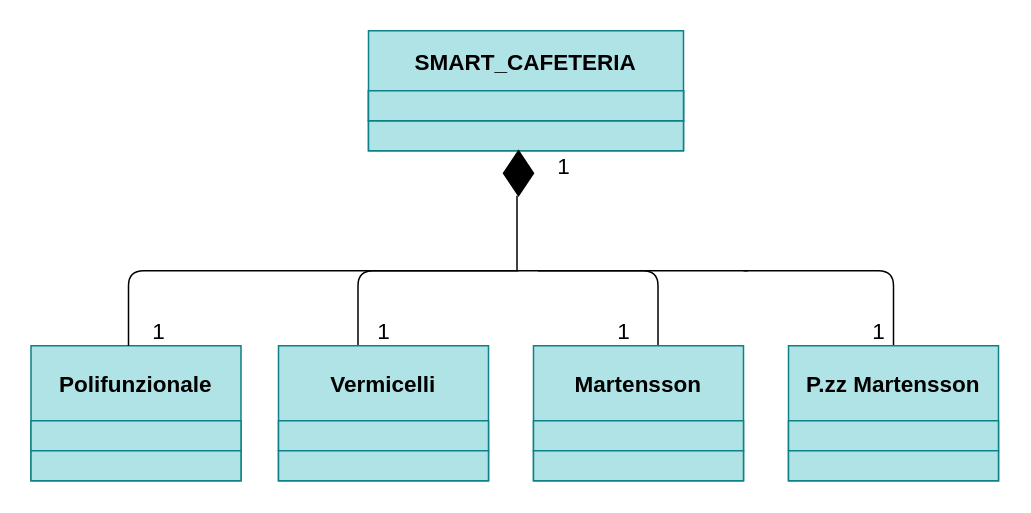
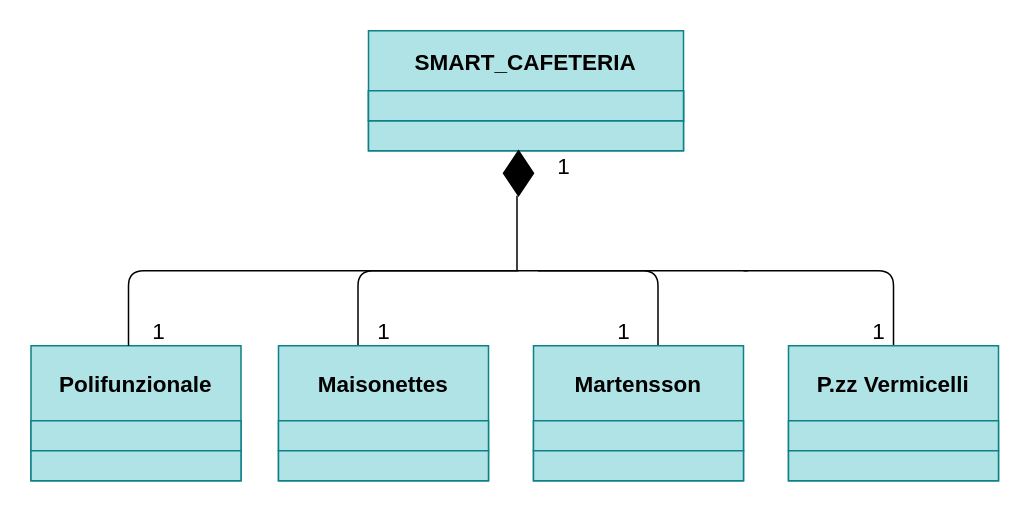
node "Vermicelli": label "Vermicelli" -> "Maisonettes"
node "P.zz Martensson": label "P.zz Martensson" -> "P.zz Vermicelli"
